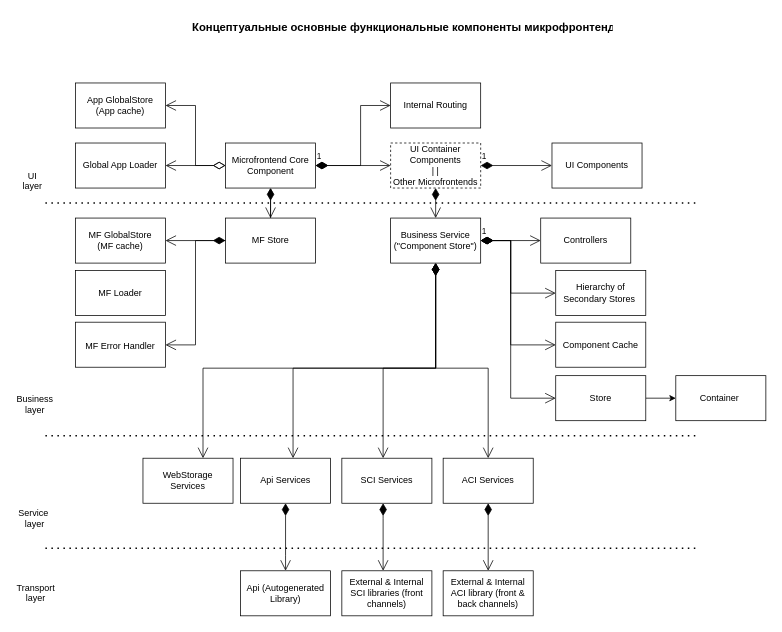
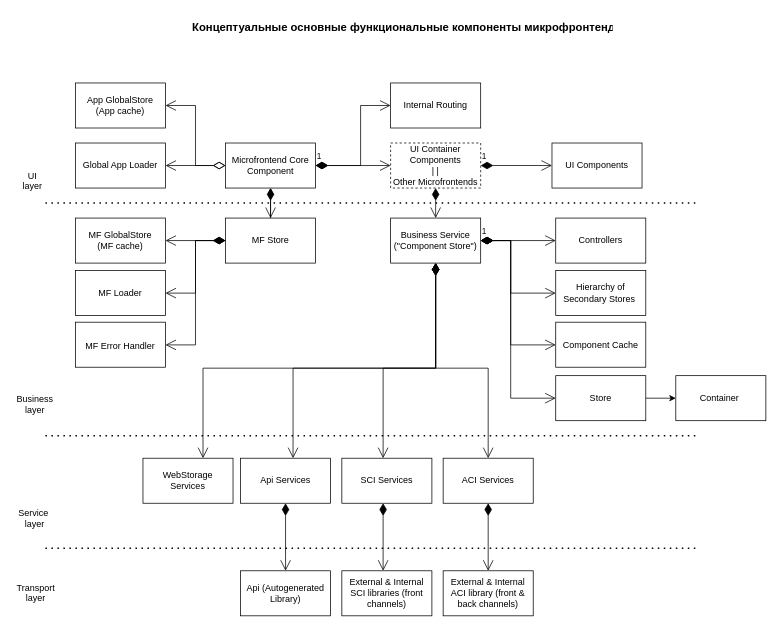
node "Controllers": moved (585, 240) -> (600, 240)
edge "MF Store" -- "MF Loader": added, label "1"
